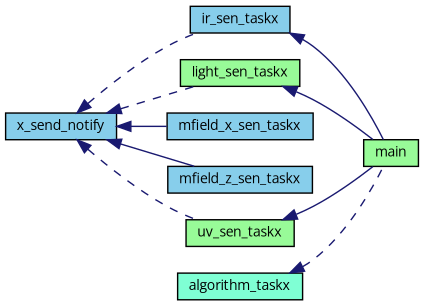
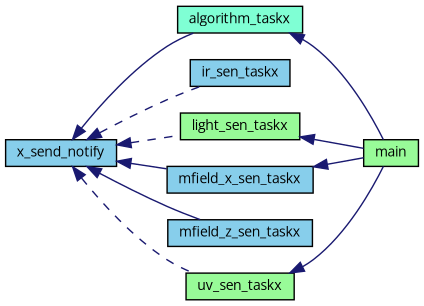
edge "algorithm_taskx" -> "x_send_notify": added
edge "main" -> "ir_sen_taskx": now "main" -> "mfield_x_sen_taskx"
edge "main" -> "algorithm_taskx": style dashed -> solid
